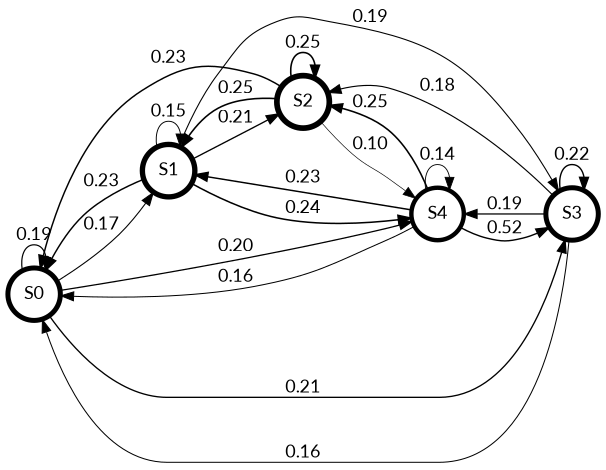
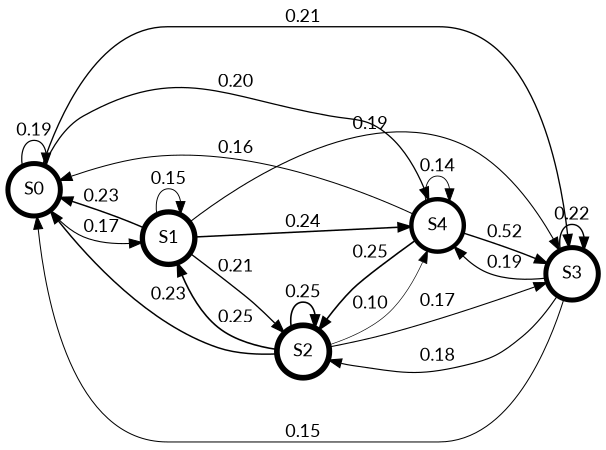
edge "S4" -> "S1": removed, label "0.23"
edge "S2" -> "S3": added, label "0.17"
edge "S3" -> "S0": label "0.16" -> "0.15"
